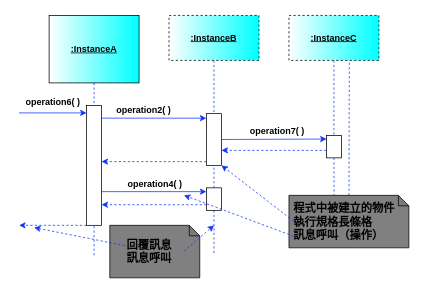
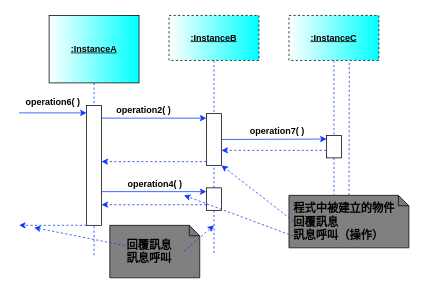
node "程式中被建立的物件 執行規格長條格 訊息呼叫（操作）": label "程式中被建立的物件 執行規格長條格 訊息呼叫（操作）" -> "程式中被建立的物件 回覆訊息 訊息呼叫（操作）"
